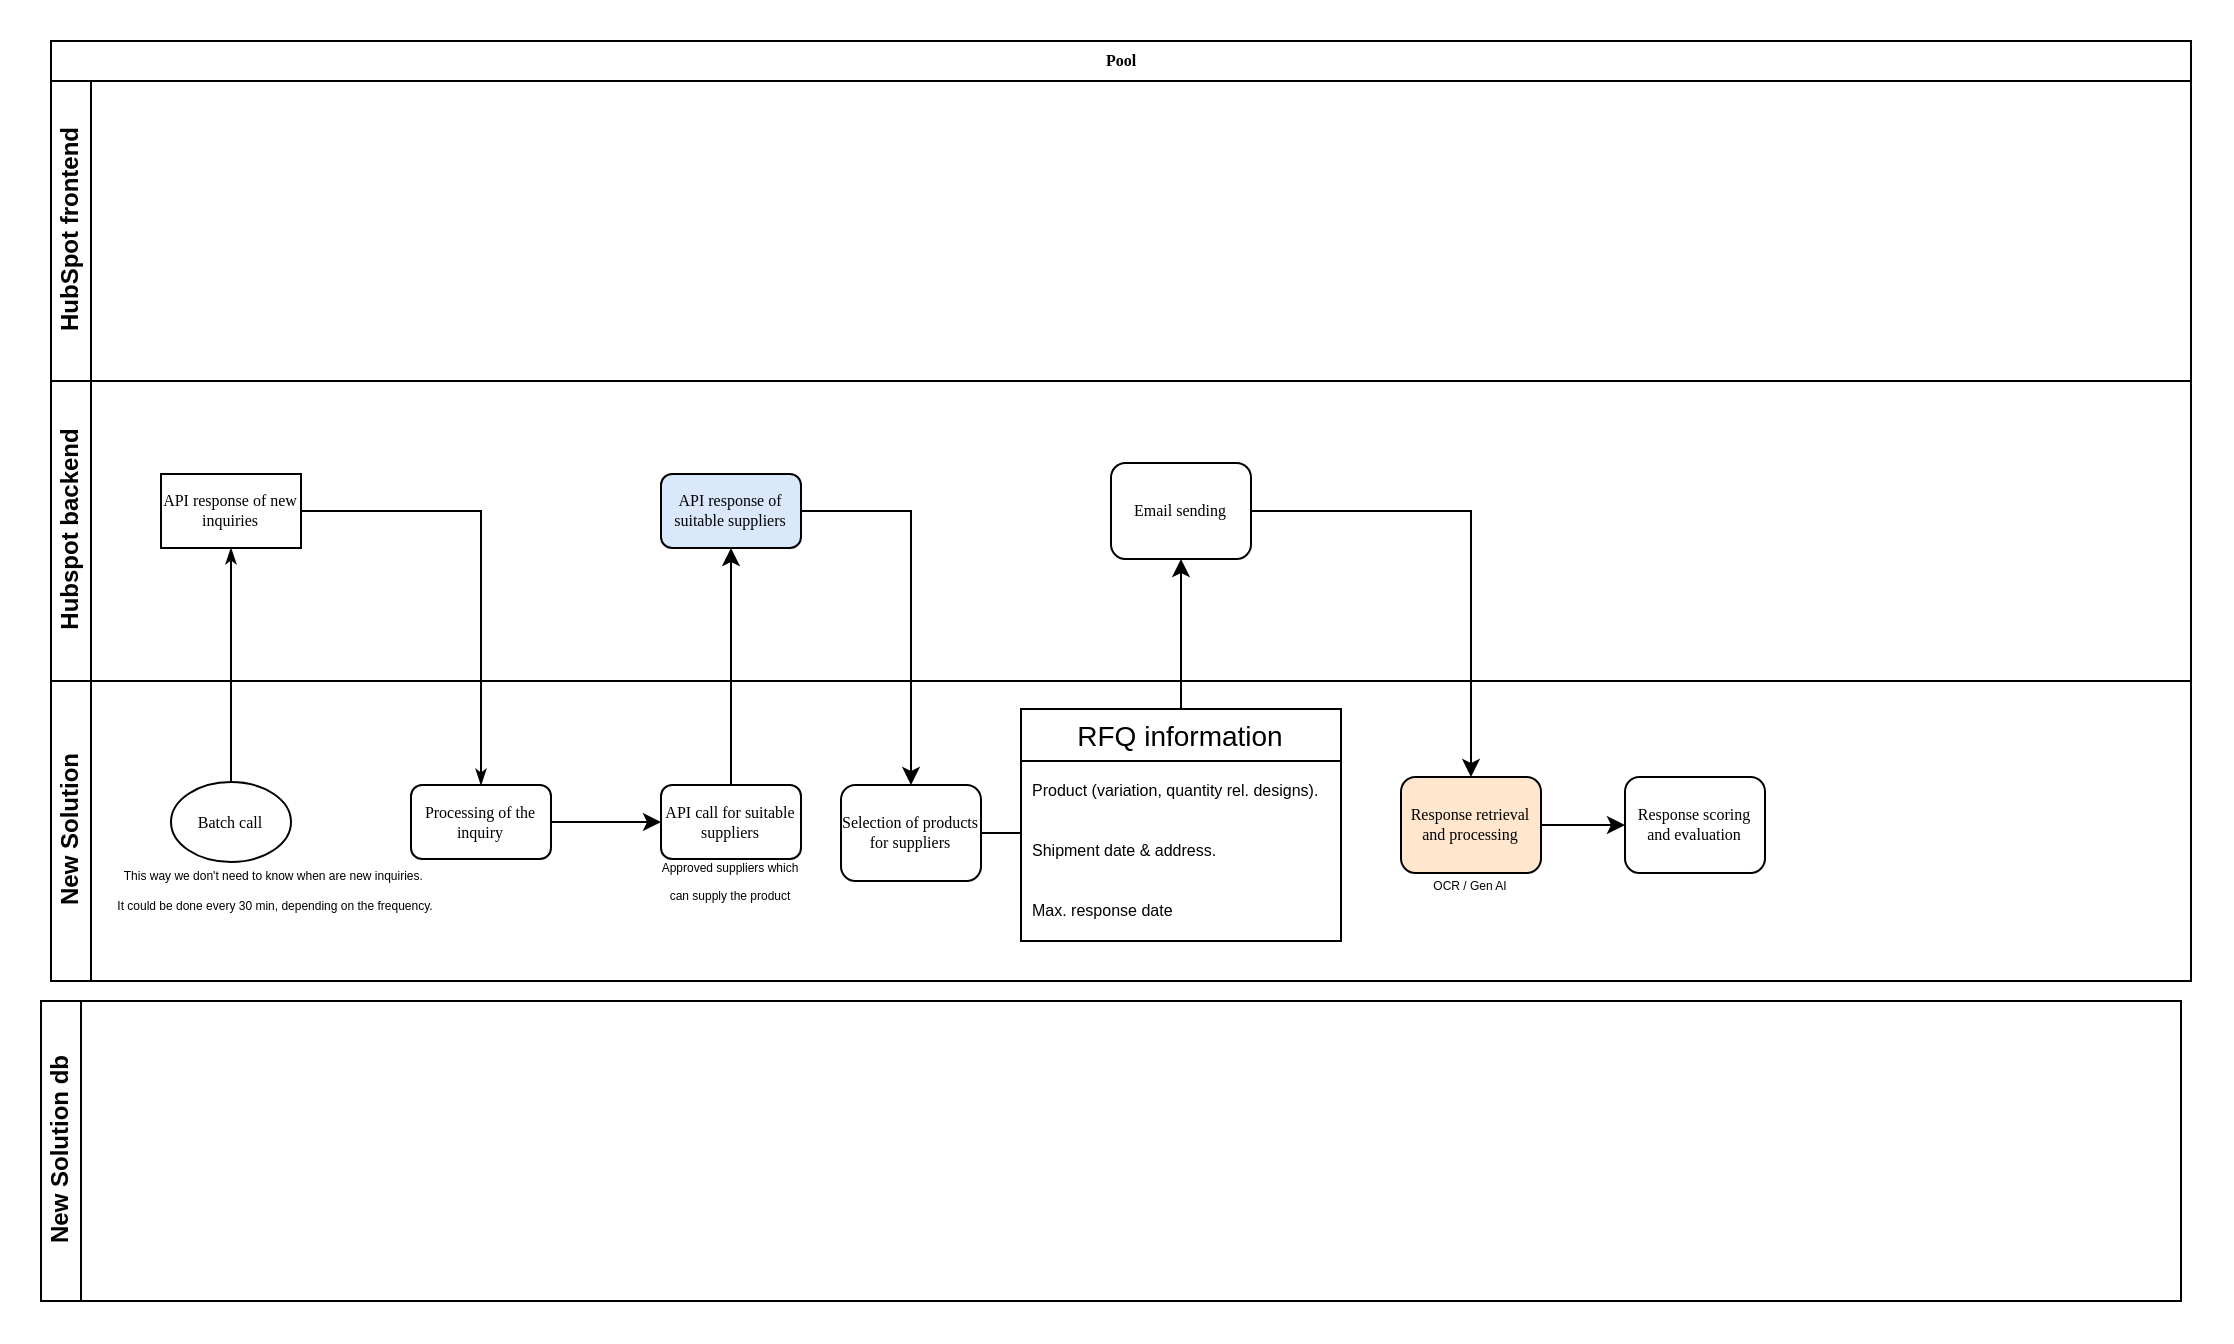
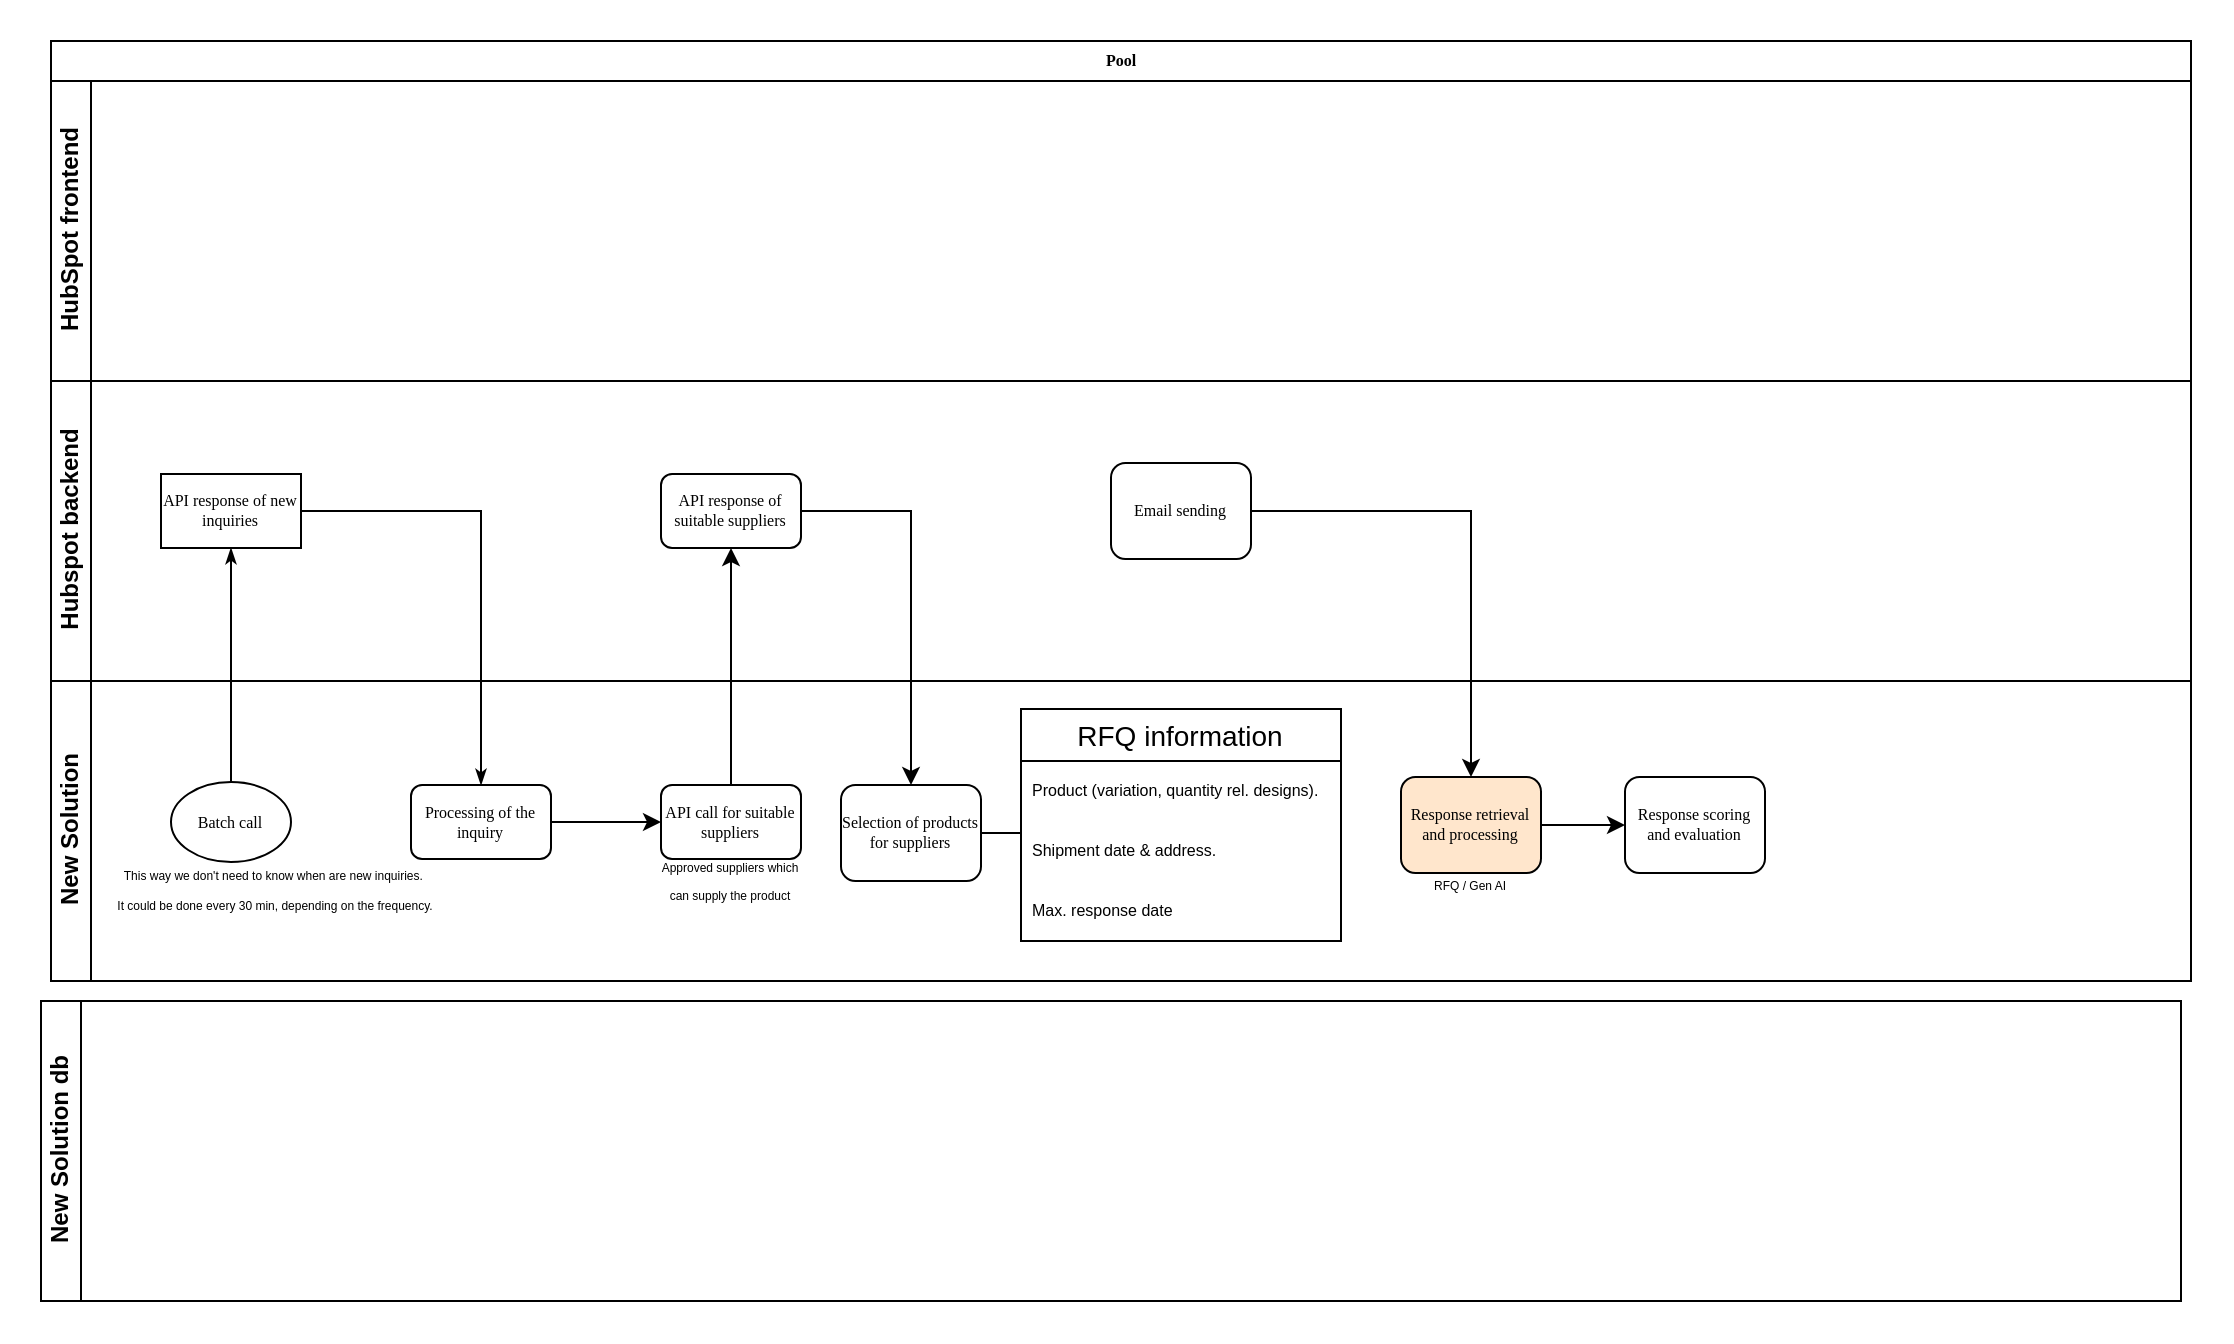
node "API response of suitable suppliers": fillcolor #dae8fc -> #ffffff
edge "RFQ information" -> "Email sending": removed
node "OCR / Gen AI": label "OCR / Gen AI" -> "RFQ / Gen AI"
